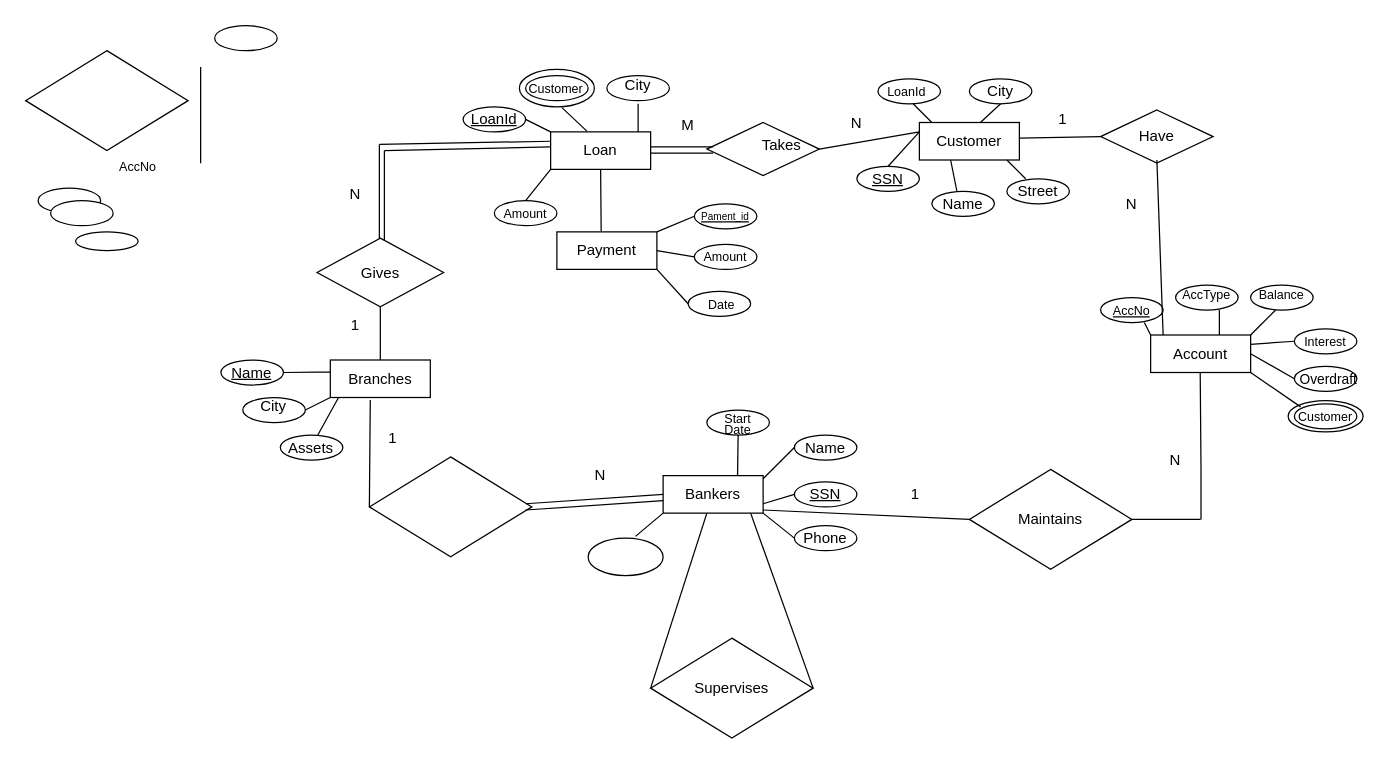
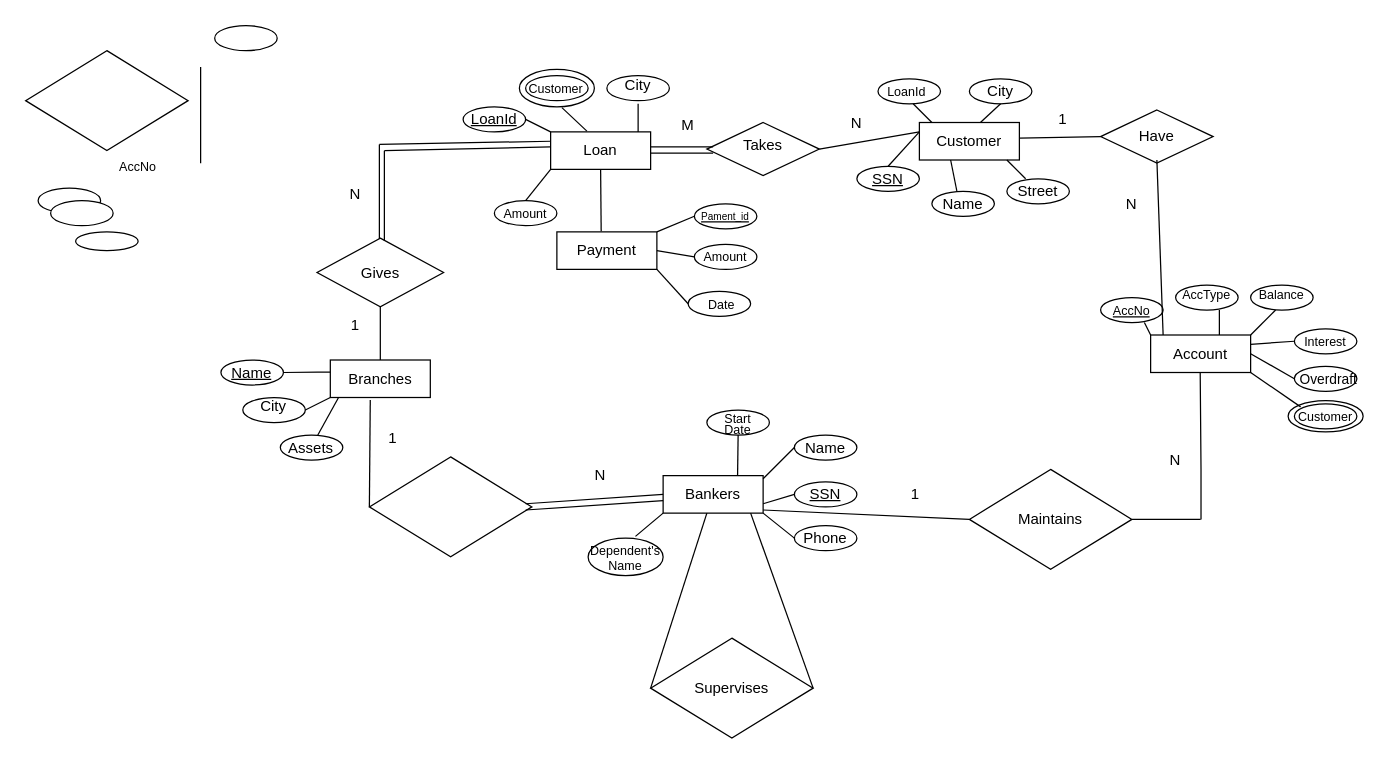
node "Takes": moved (782, 146) -> (763, 146)
node "Dependent's Name": added
